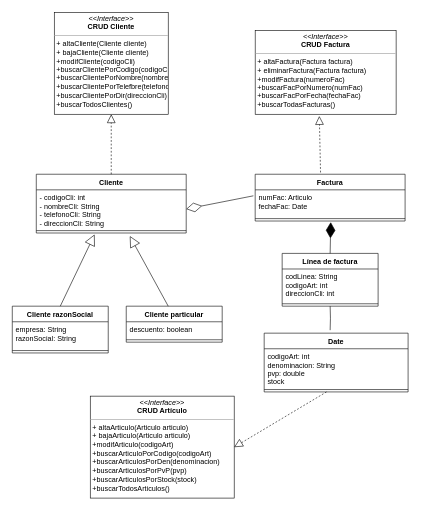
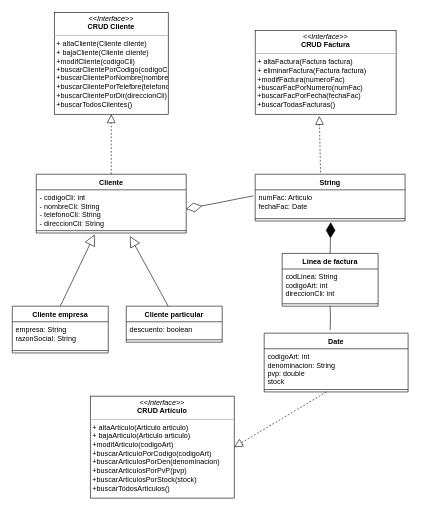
node "Factura": label "Factura" -> "String"
node "Cliente razonSocial": label "Cliente razonSocial" -> "Cliente empresa"
